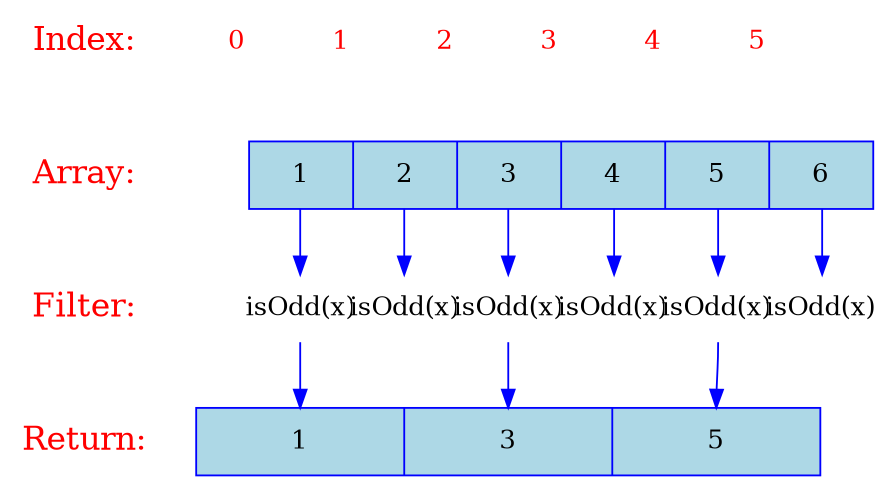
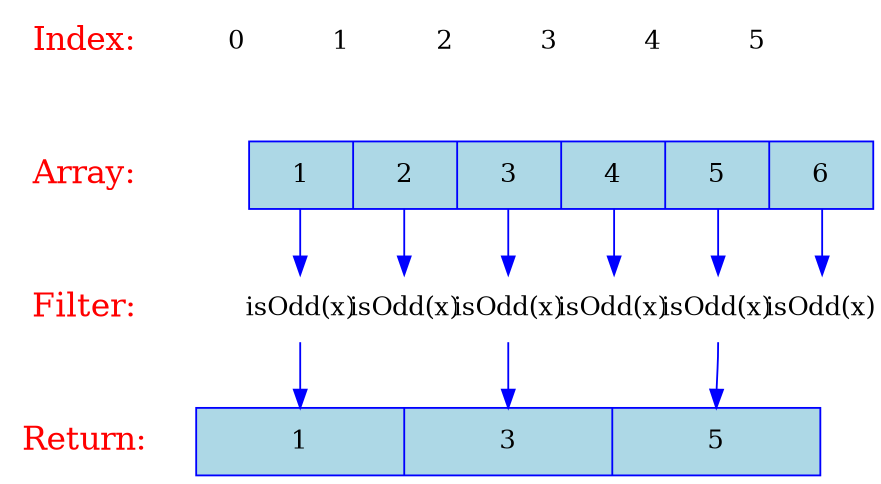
node "0": fontcolor red -> black
